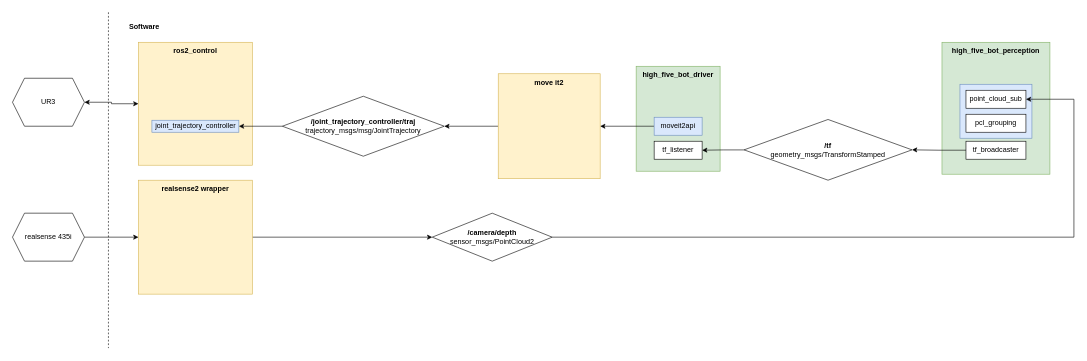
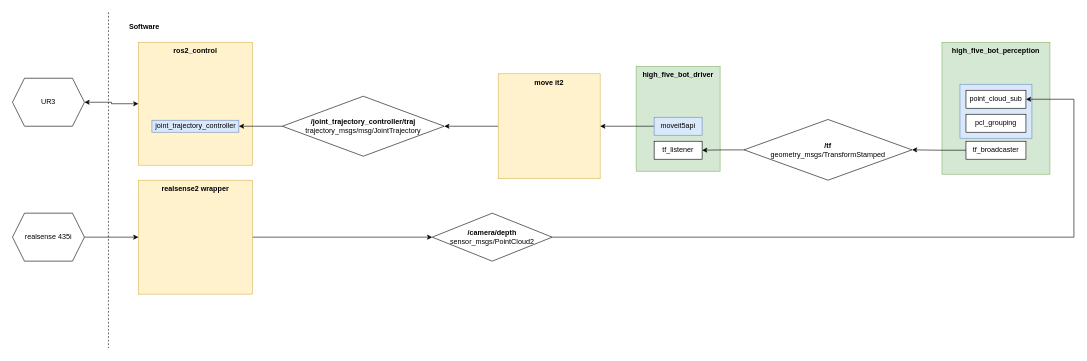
node "moveit2api": label "moveit2api" -> "moveit5api"
